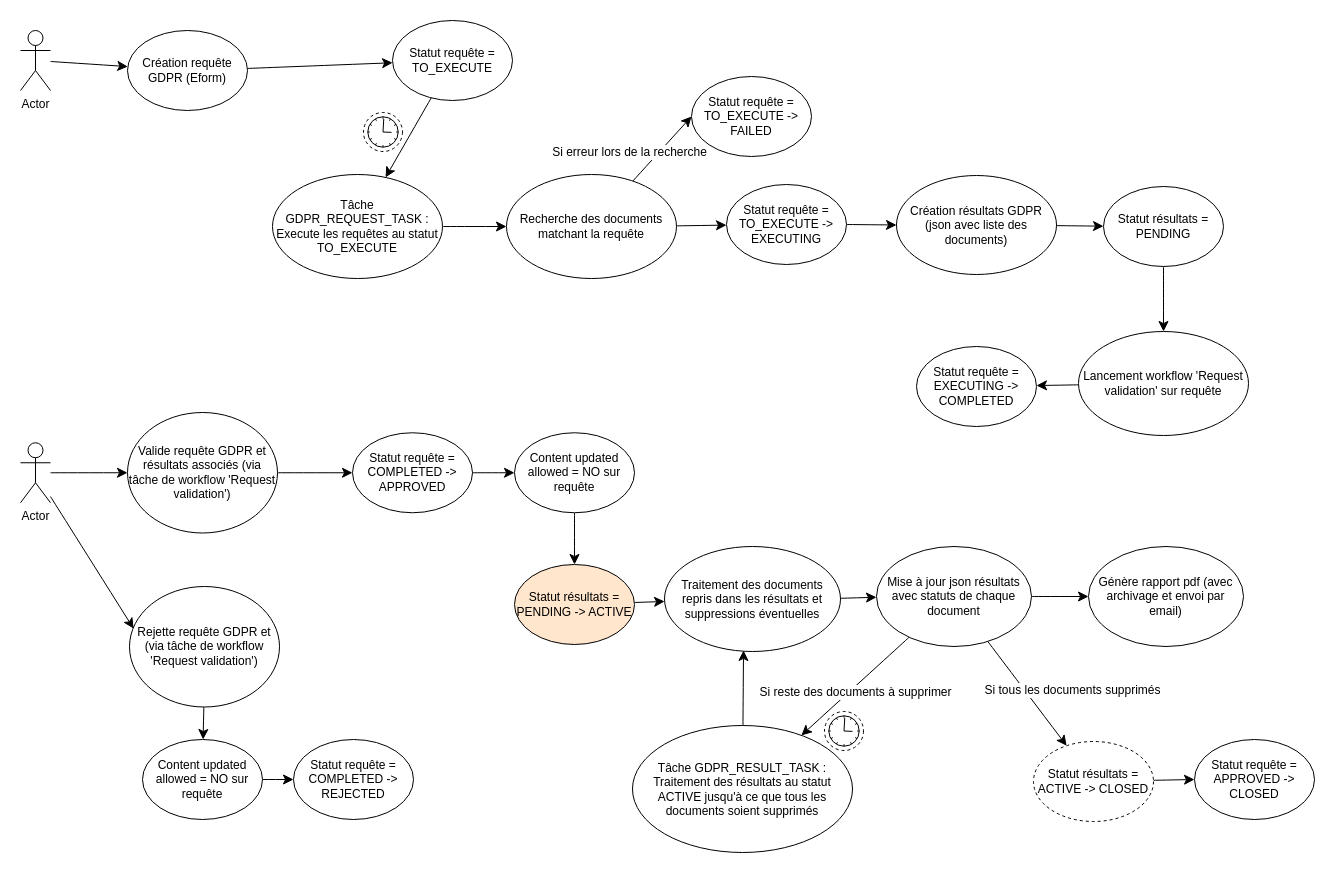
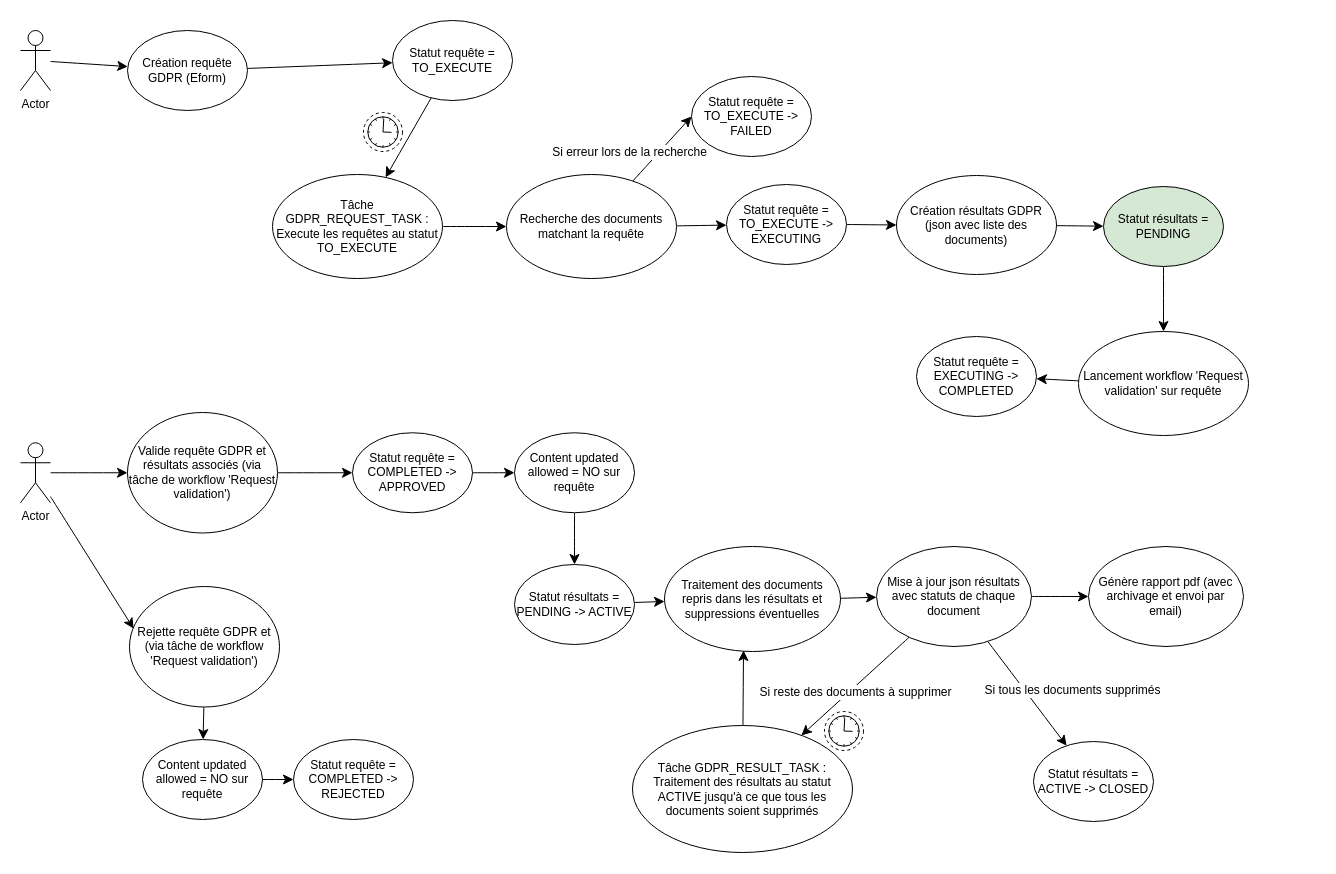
node "Statut résultats = PENDING": fillcolor #ffffff -> #d5e8d4
node "Statut requête = EXECUTING -> COMPLETED": moved (977, 387) -> (977, 377)
node "Statut résultats = PENDING -> ACTIVE": fillcolor #ffe6cc -> #ffffff
edge "Statut résultats = ACTIVE -> CLOSED" -> "Statut requête = APPROVED -> CLOSED": removed
node "Statut requête = APPROVED -> CLOSED": removed
node "Statut résultats = ACTIVE -> CLOSED": style dashed -> solid
